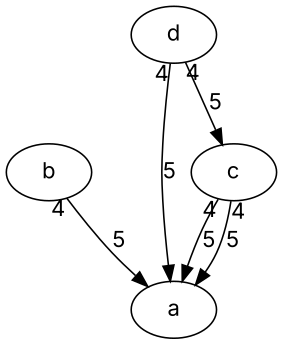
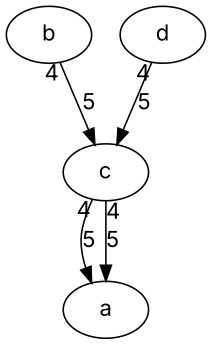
edge "d" -> "a": removed, label "5"
edge "b" -> "a": now "b" -> "c"
